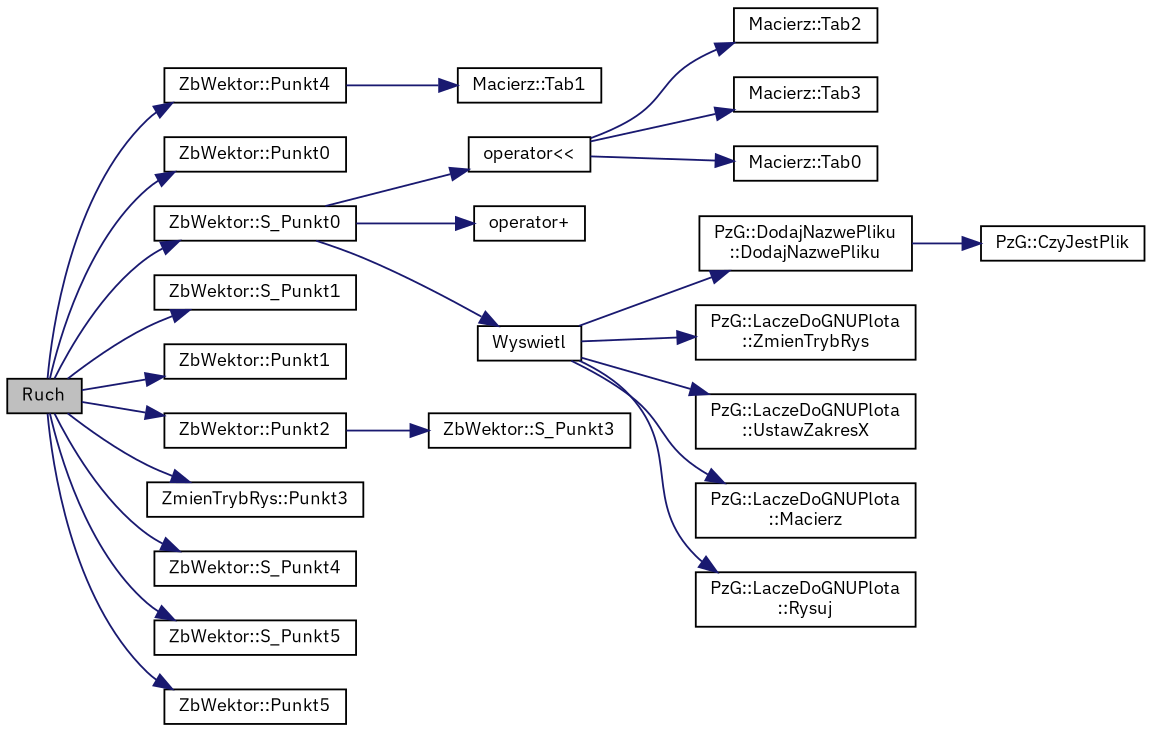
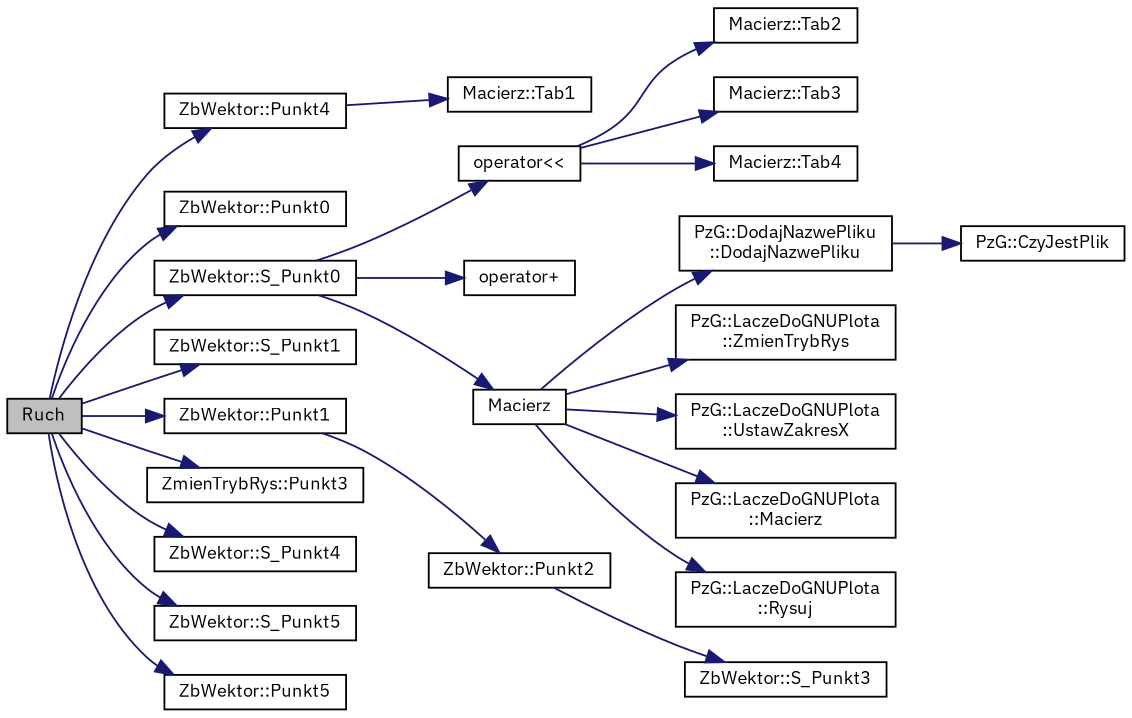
node "Macierz::Tab0": label "Macierz::Tab0" -> "Macierz::Tab4"
node "Wyswietl": label "Wyswietl" -> "Macierz"
edge "Ruch" -> "ZbWektor::Punkt2": now "ZbWektor::Punkt1" -> "ZbWektor::Punkt2"
